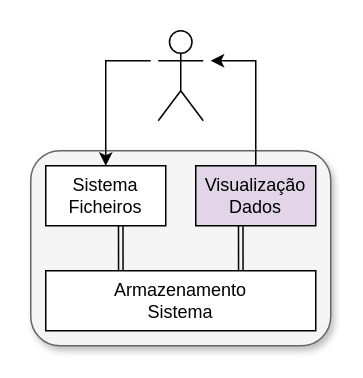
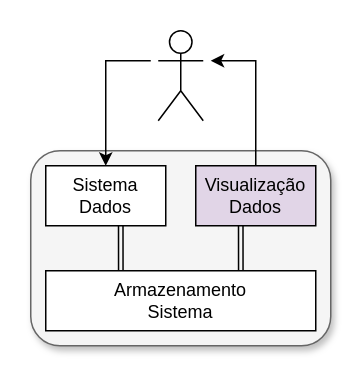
node "Sistema Ficheiros": label "Sistema Ficheiros" -> "Sistema Dados"
